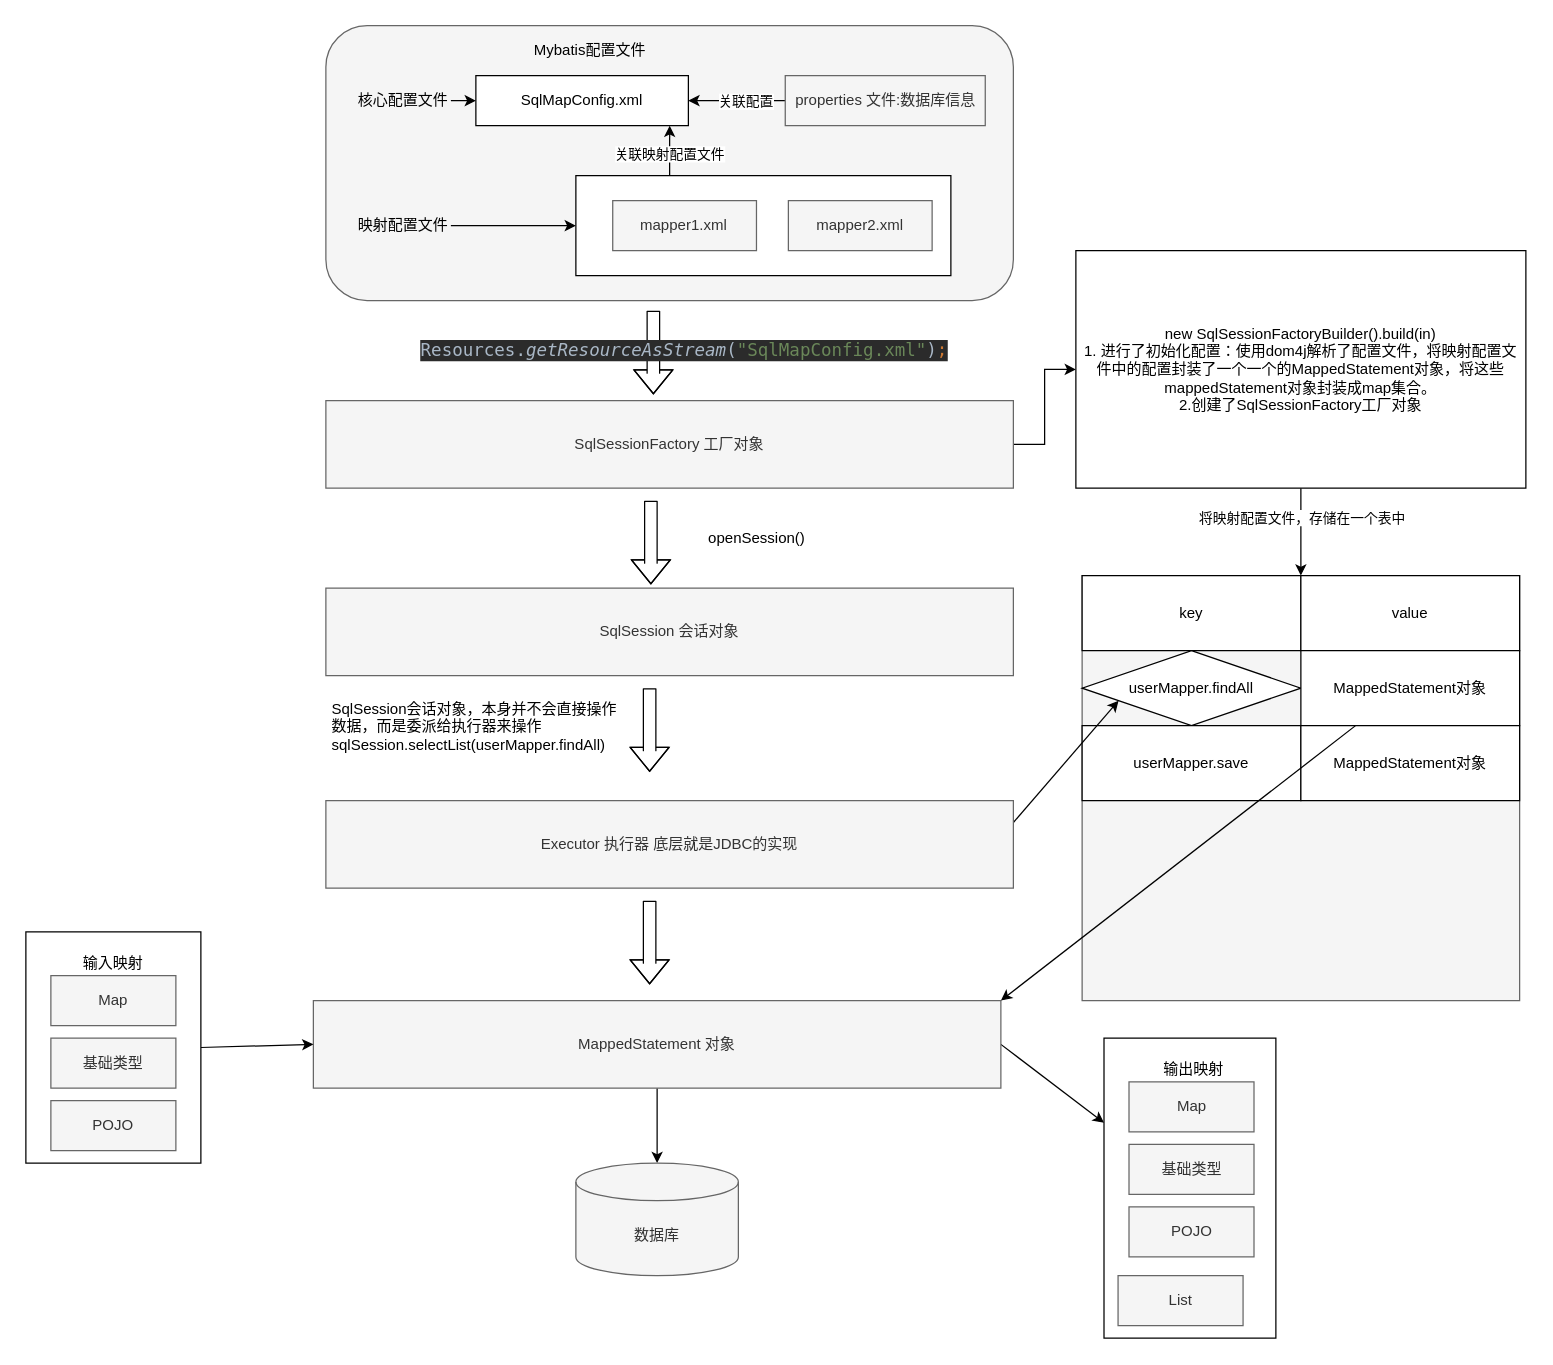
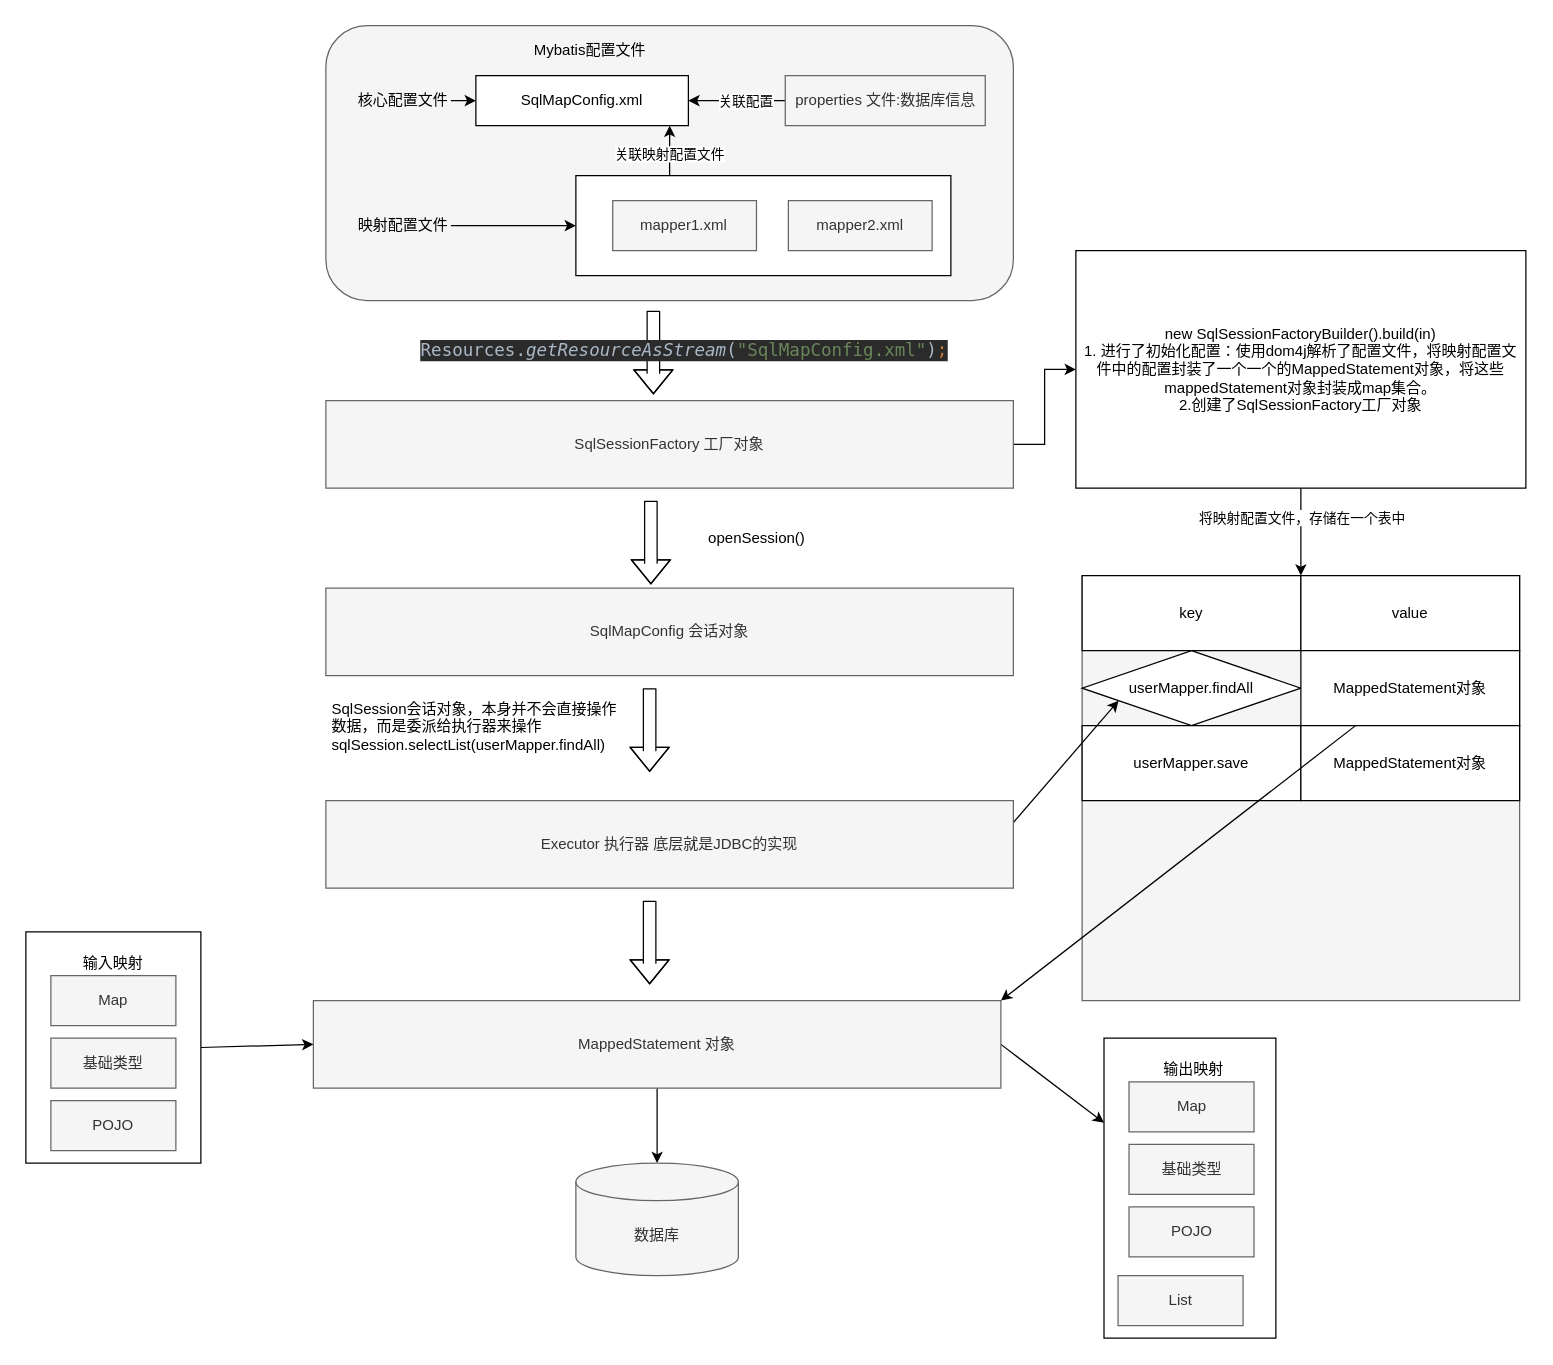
node "SqlSession 会话对象": label "SqlSession 会话对象" -> "SqlMapConfig 会话对象"
